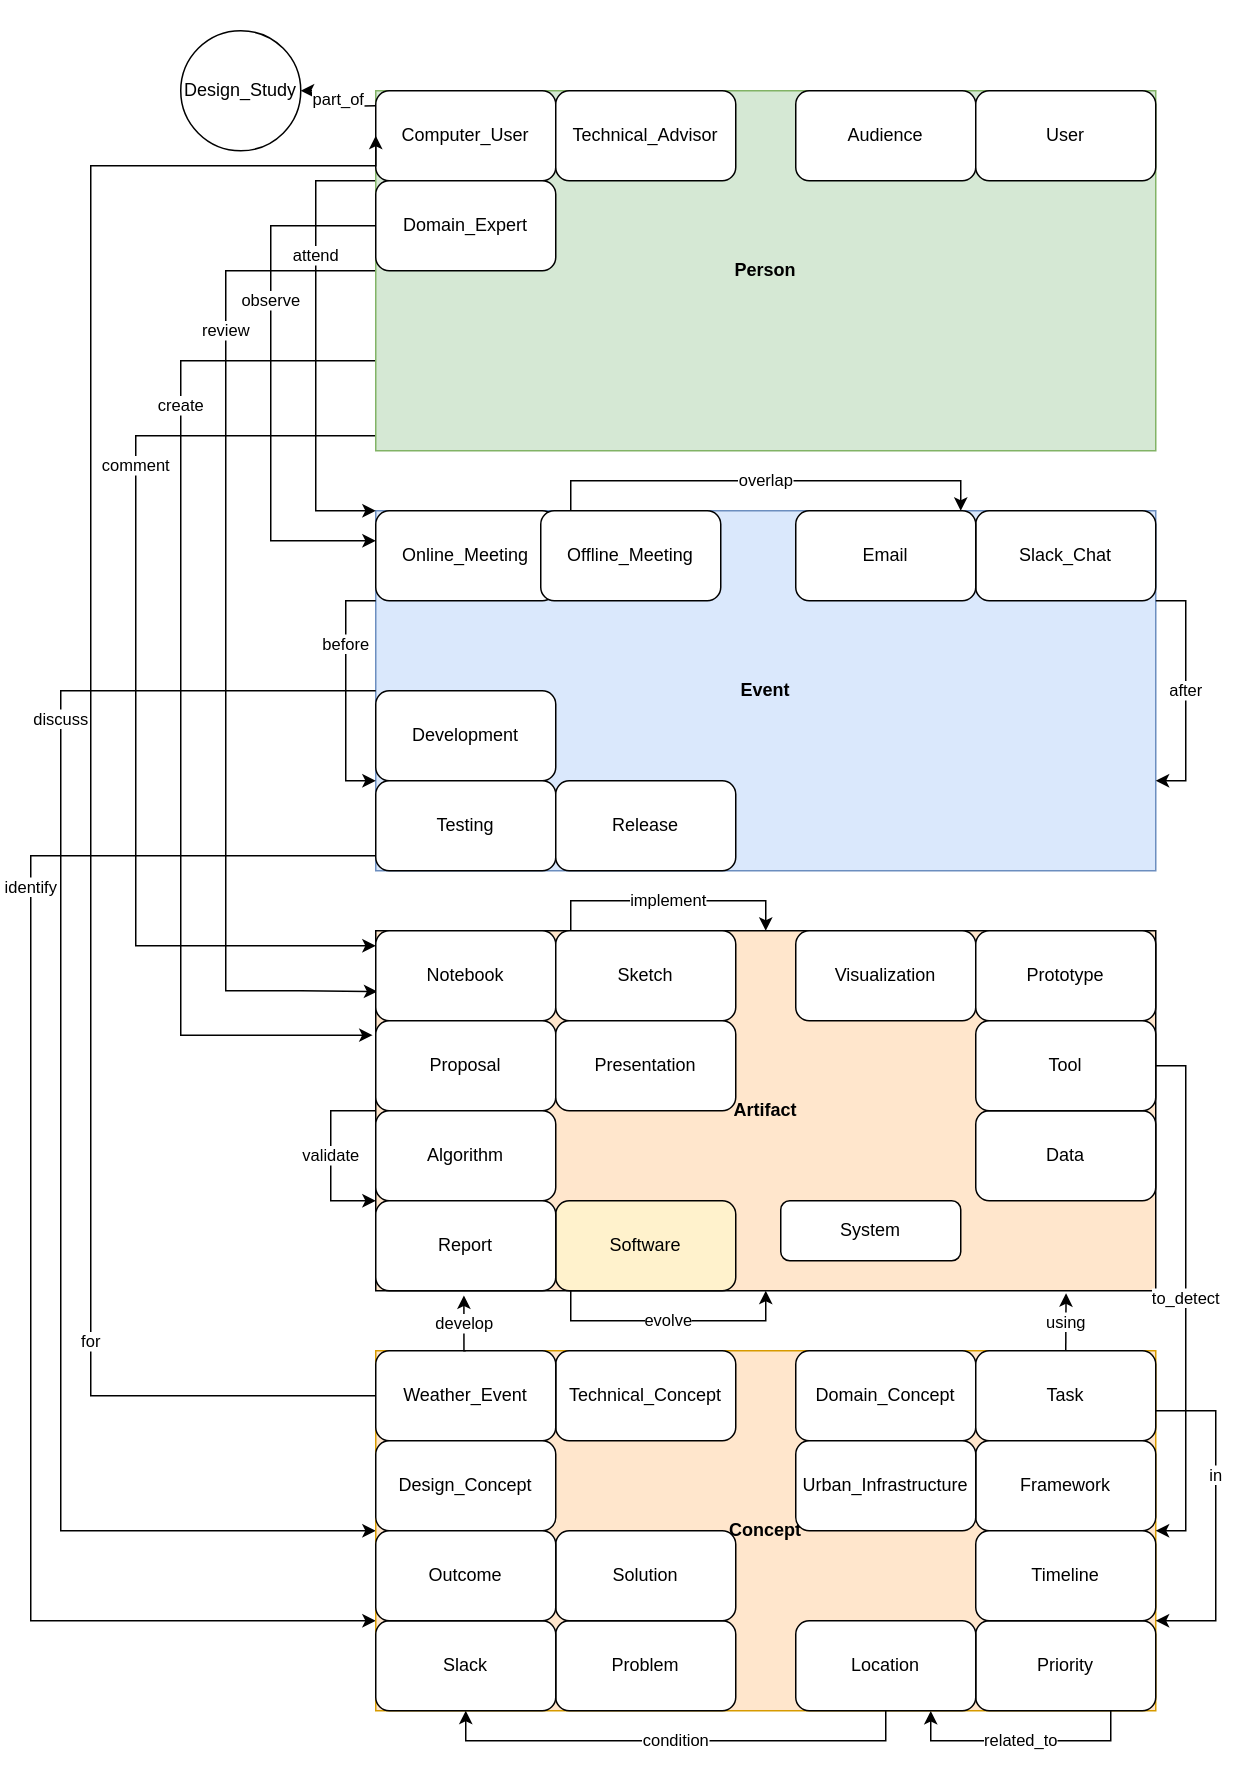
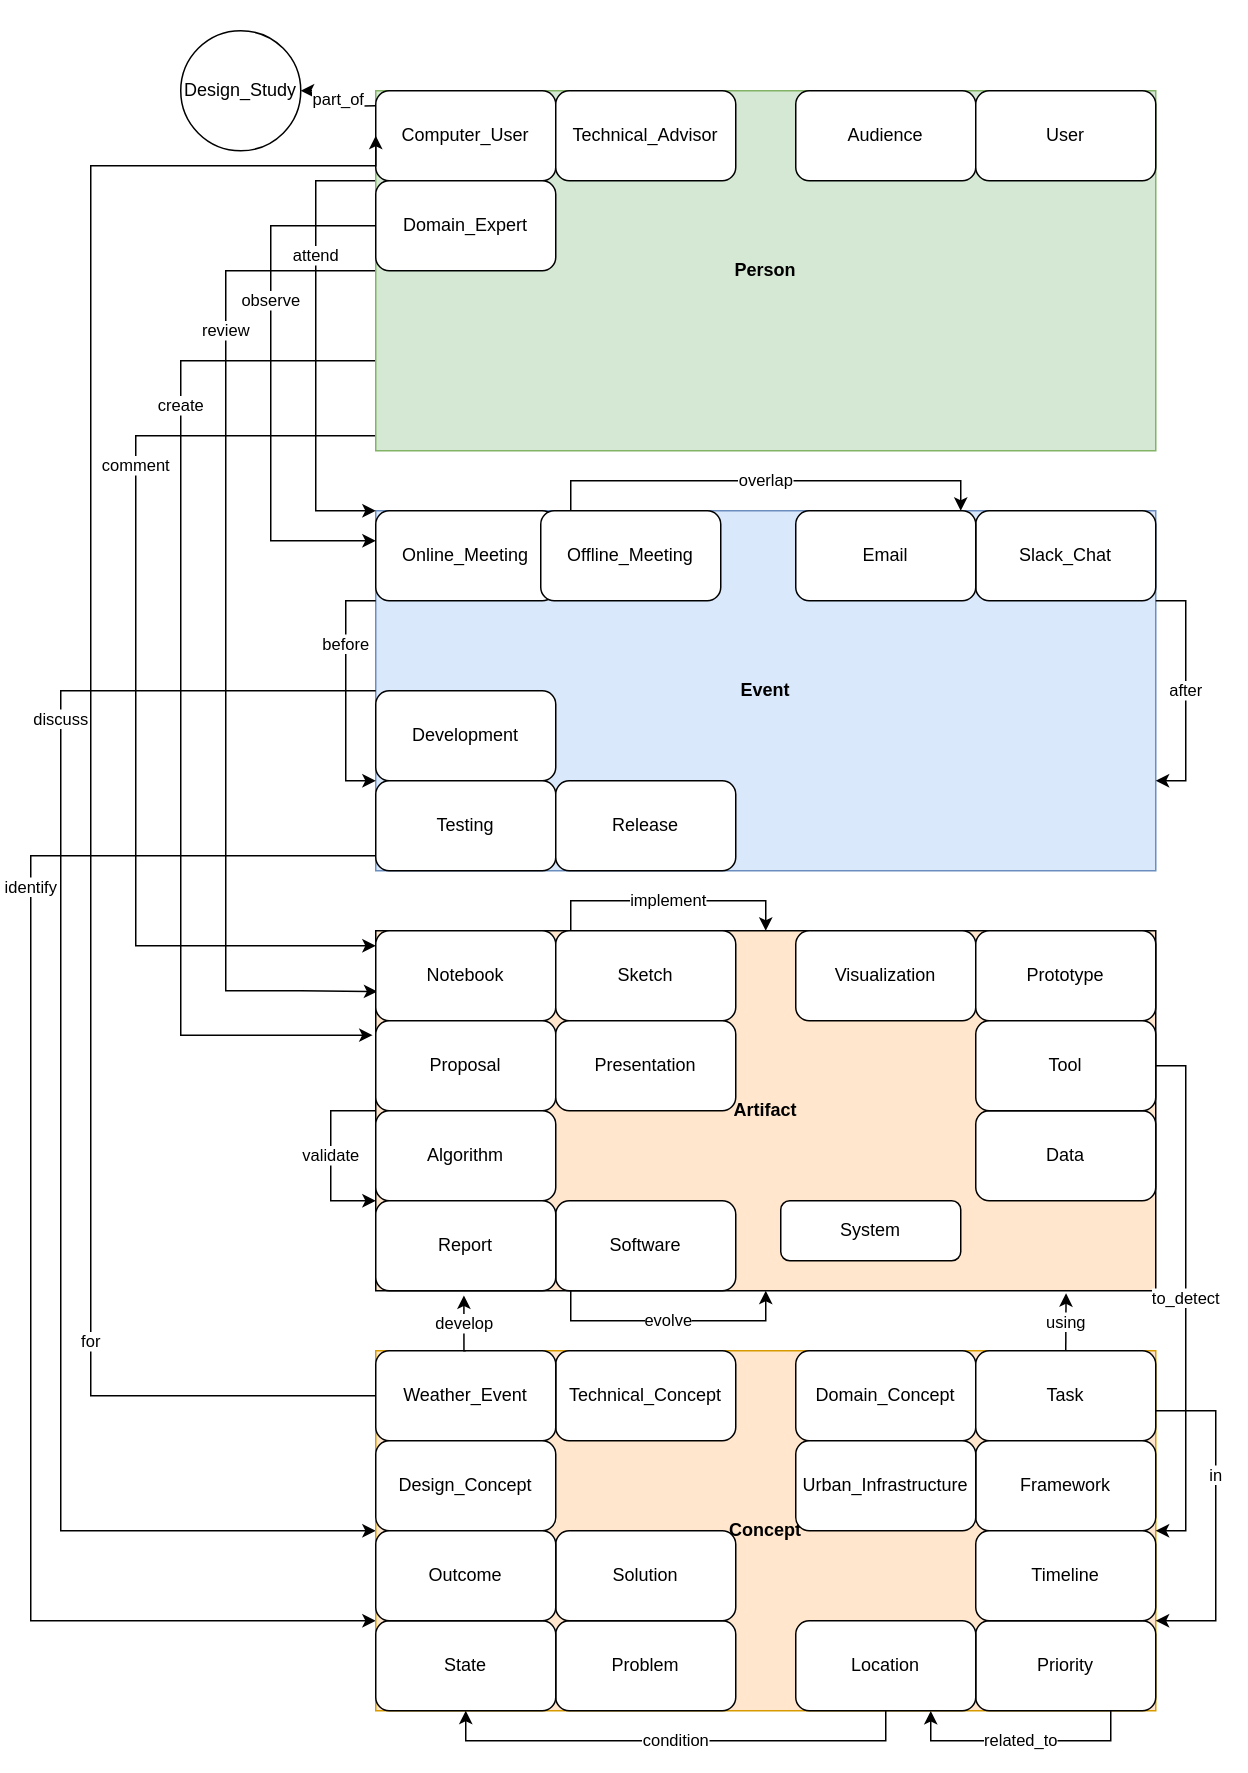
node "Software": fillcolor #fff2cc -> #ffffff
node "Slack": label "Slack" -> "State"
